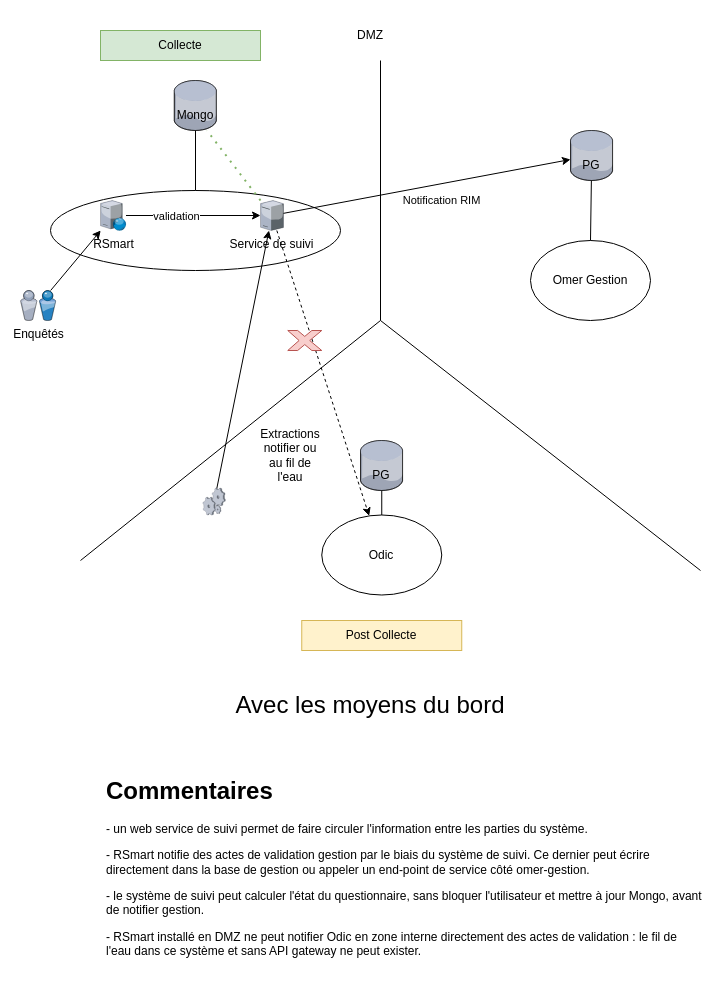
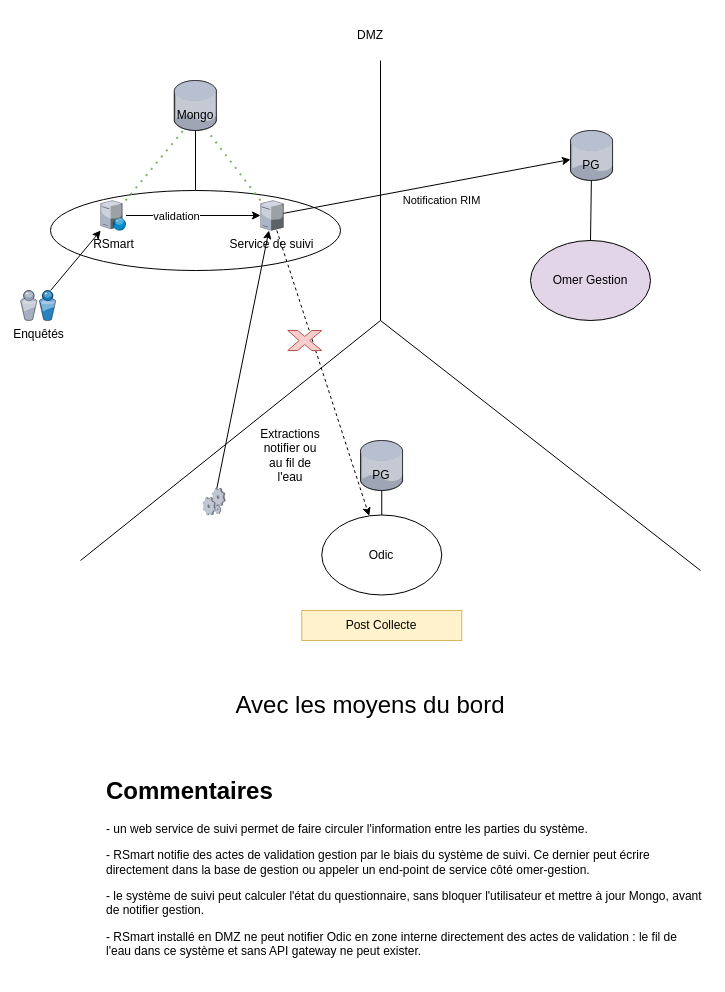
node "Collecte": removed
edge "Mongo" -- "RSmart": added
node "Omer Gestion": fillcolor #ffffff -> #e1d5e7
node "Post Collecte": moved (382, 636) -> (382, 626)
